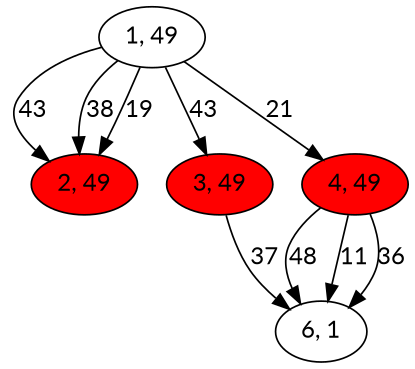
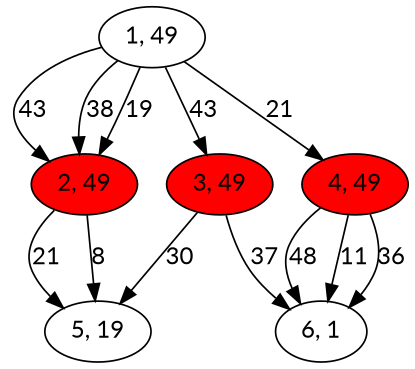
node "5, 19": added
